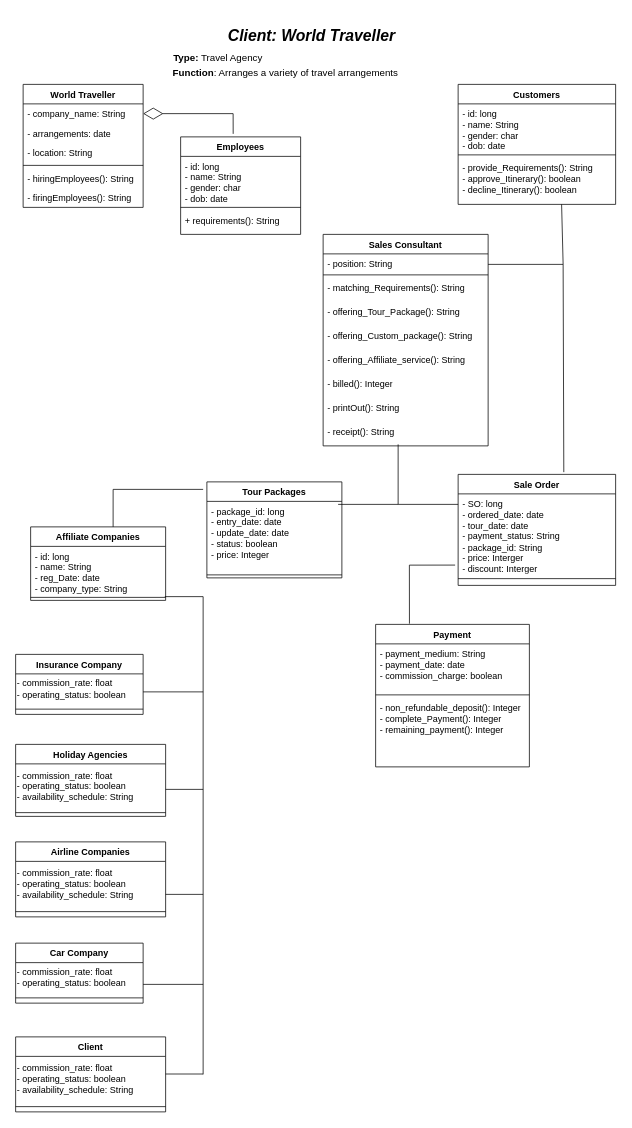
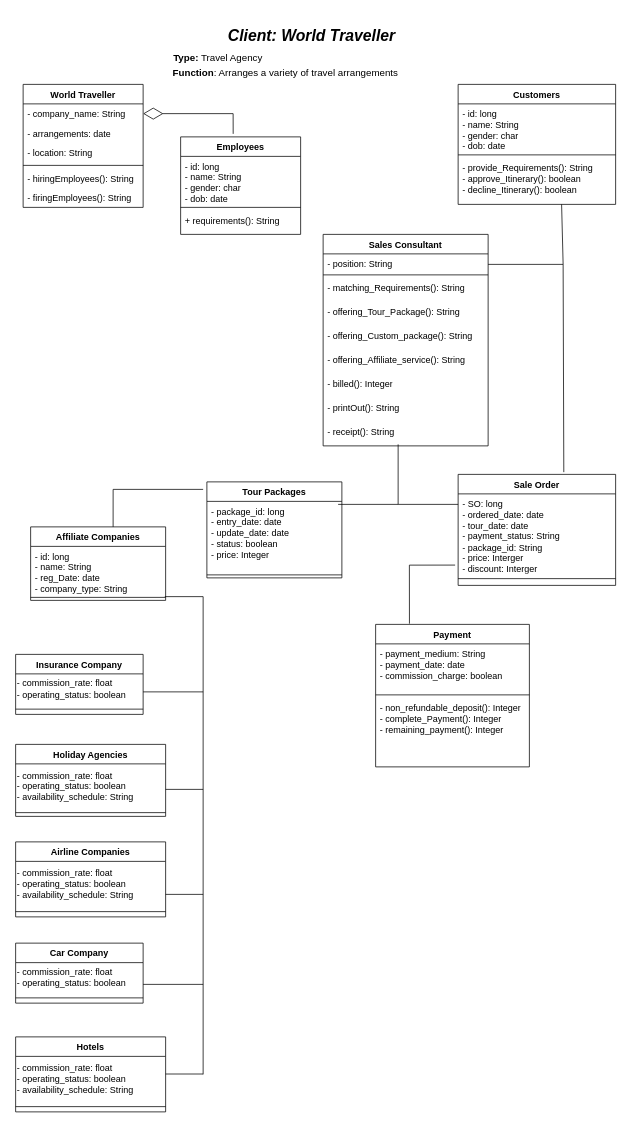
node "Client": label "Client" -> "Hotels"
